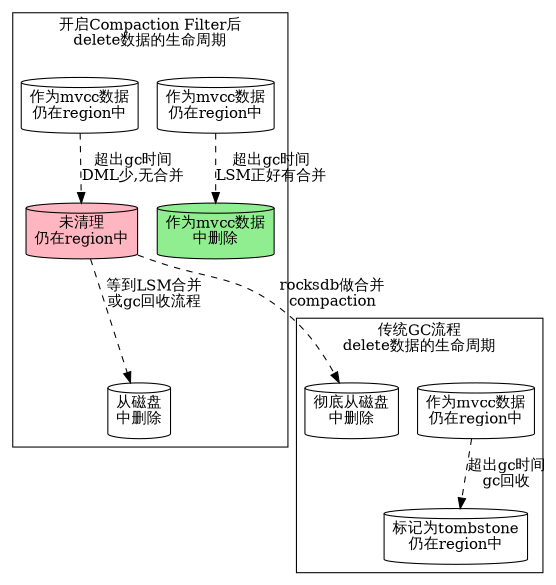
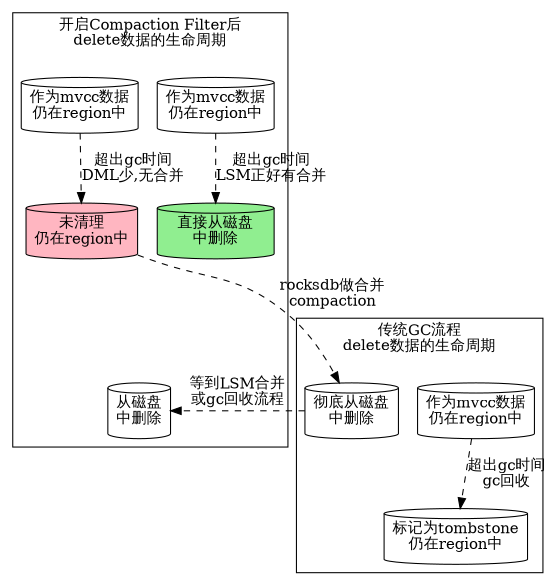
node "作为mvcc数据 中删除": label "作为mvcc数据 中删除" -> "直接从磁盘 中删除"
edge "未清理 仍在region中" -> "从磁盘 中删除": now "彻底从磁盘 中删除" -> "从磁盘 中删除"
